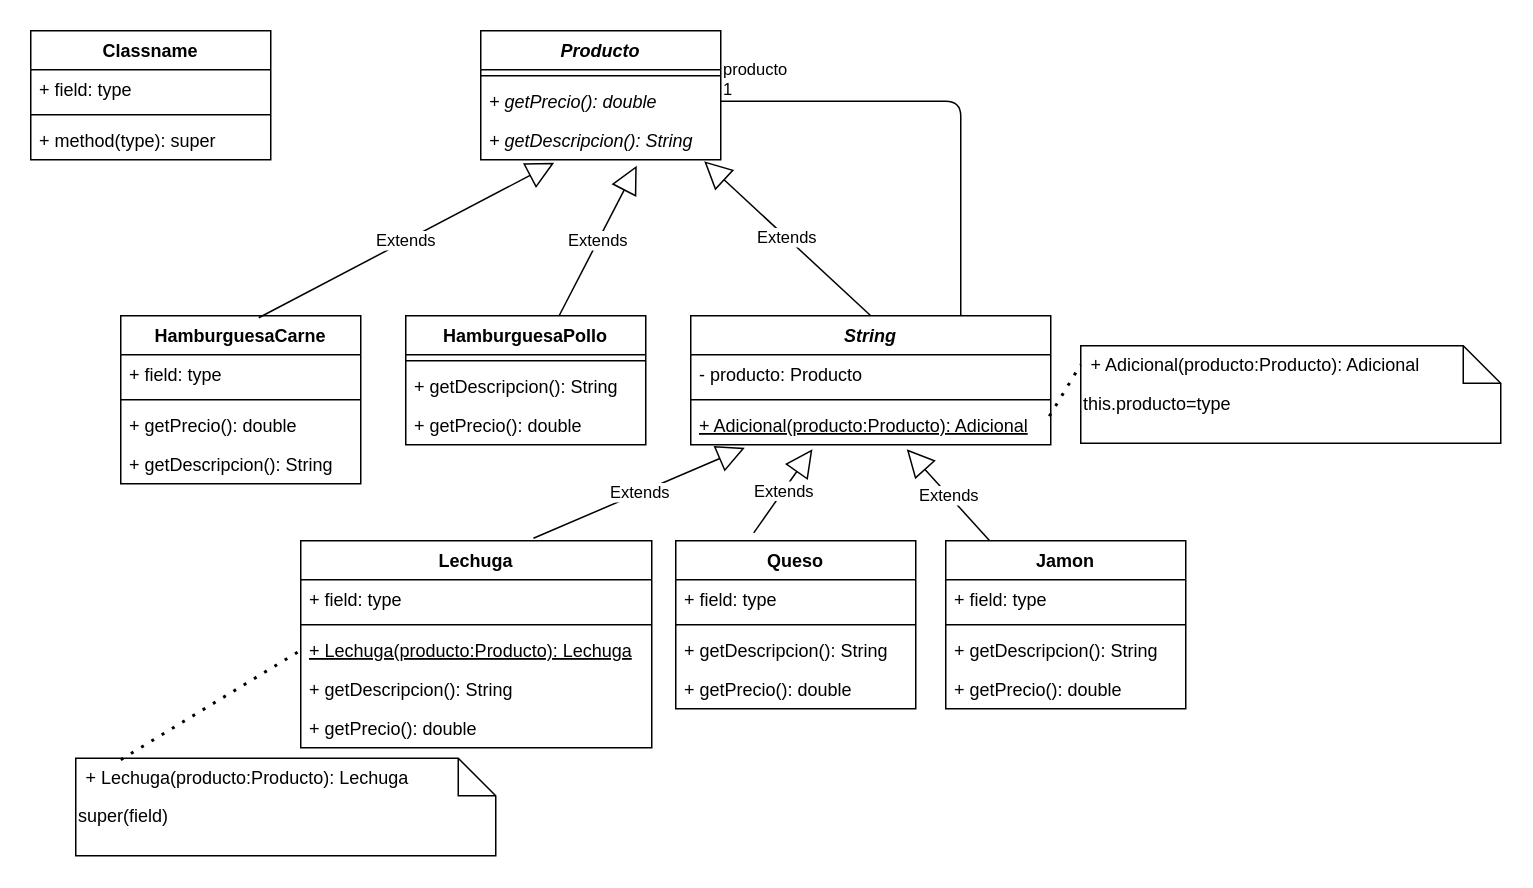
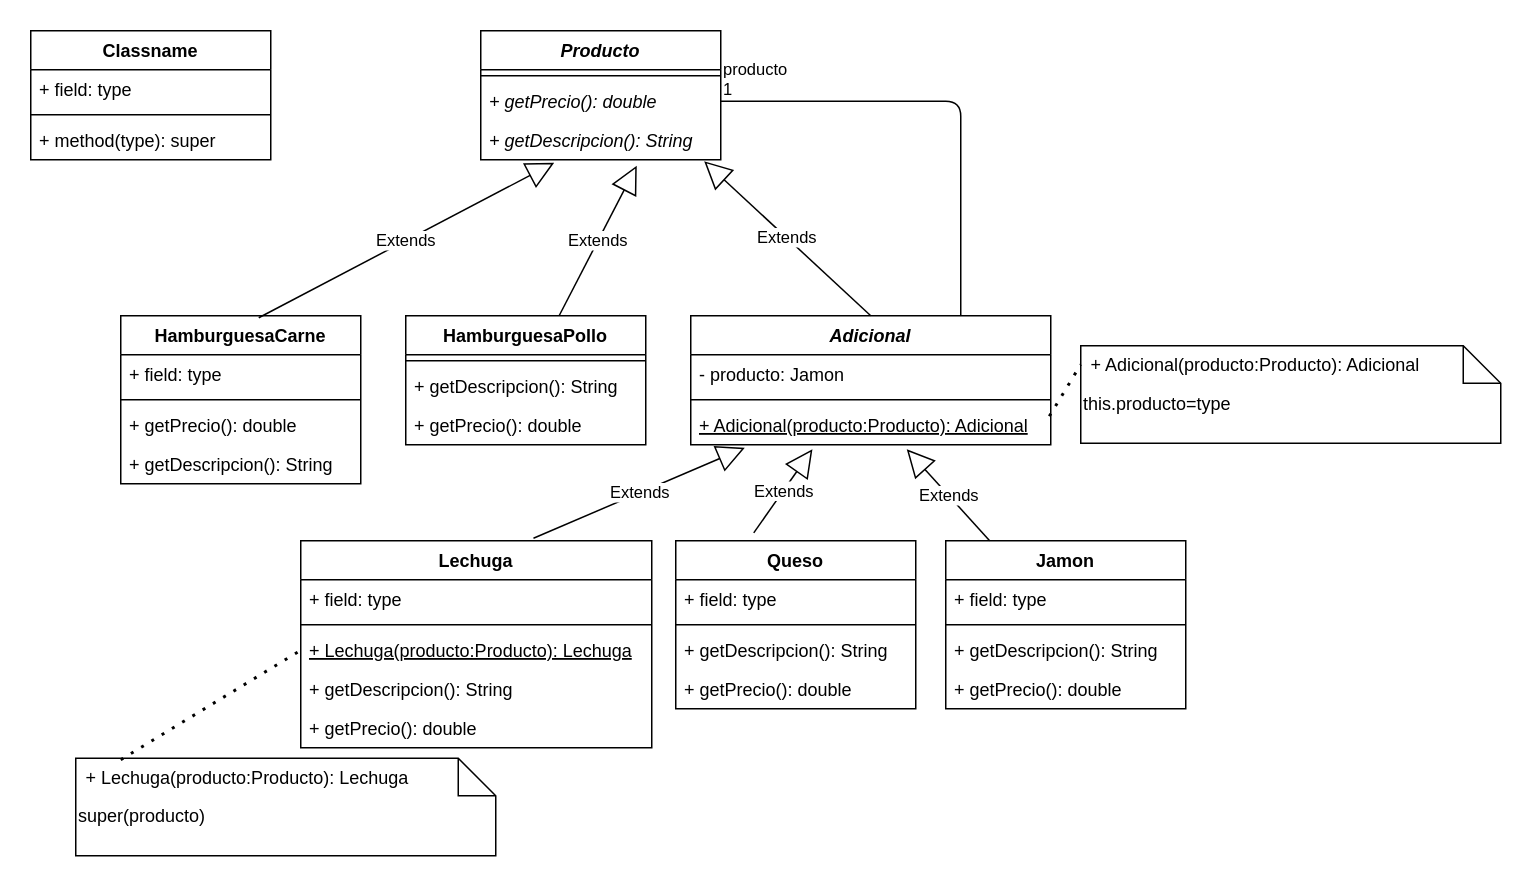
node "String": label "String" -> "Adicional"
node "- producto: Producto": label "- producto: Producto" -> "- producto: Jamon"
node "super(field)": label "super(field)" -> "super(producto)"
